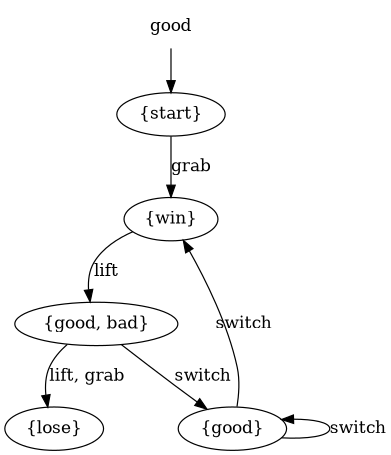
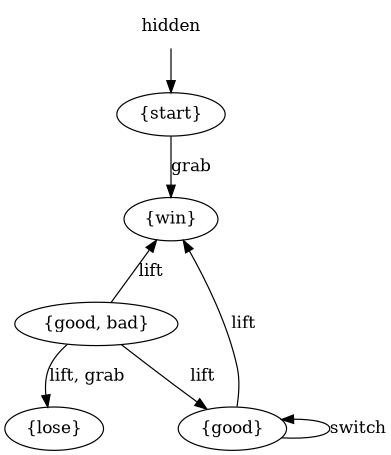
node "good": label "good" -> "hidden"
edge "{win}" -> "{good, bad}": reversed
edge "{good}" -> "{win}": label "switch" -> "lift"
edge "{good, bad}" -> "{good}": label "switch" -> "lift"
